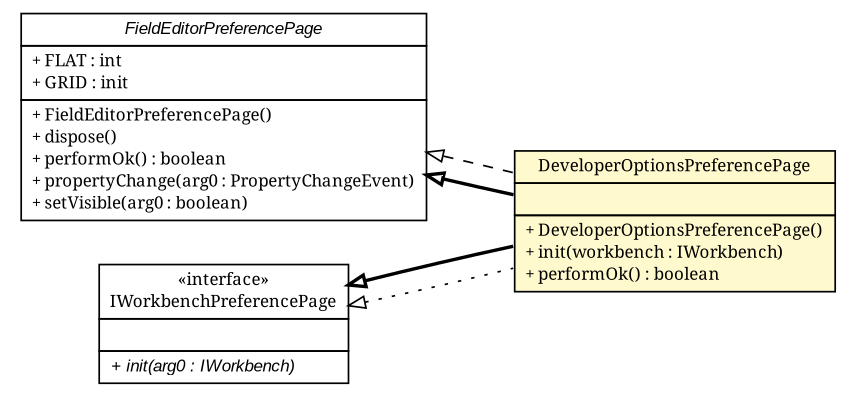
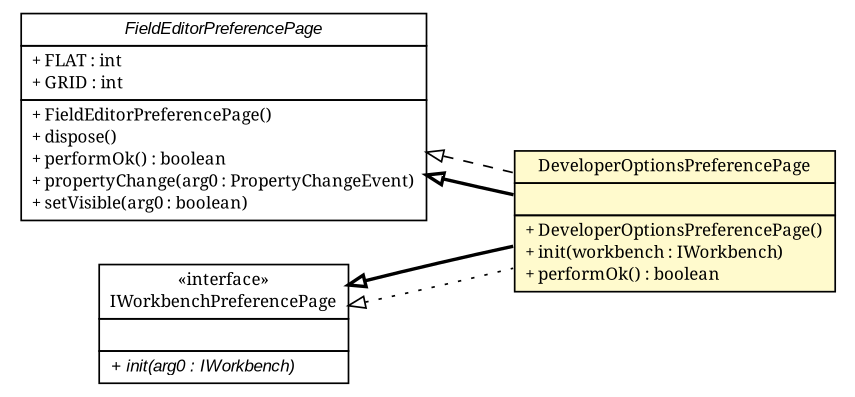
node "FieldEditorPreferencePage": text "+ GRID : init" -> "+ GRID : int"
